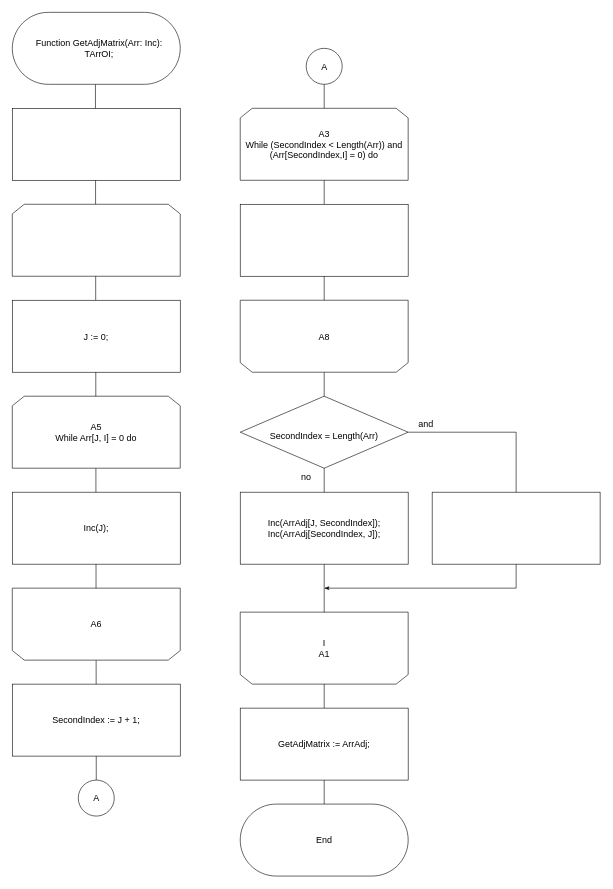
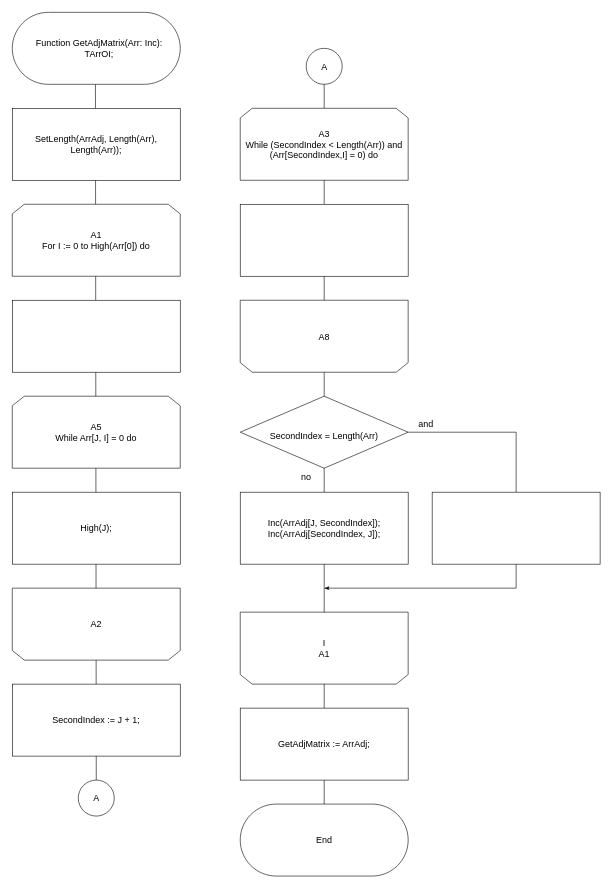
node "SetLength(ArrAdj, Length(Arr), Length(Arr));": added
node "A1 For I := 0 to High(Arr[0]) do": added
node "J := 0;": removed
node "Inc(J);": label "Inc(J);" -> "High(J);"
node "A6": label "A6" -> "A2"
